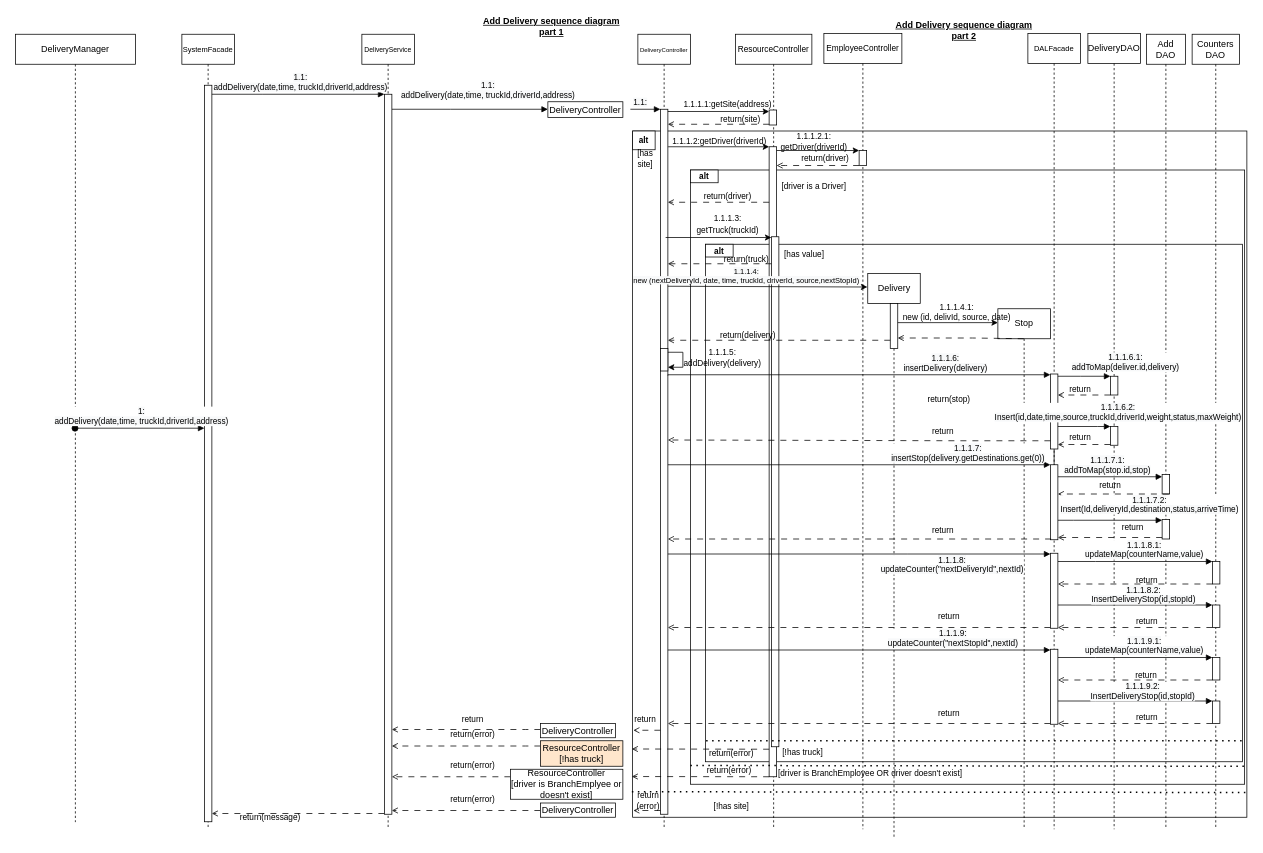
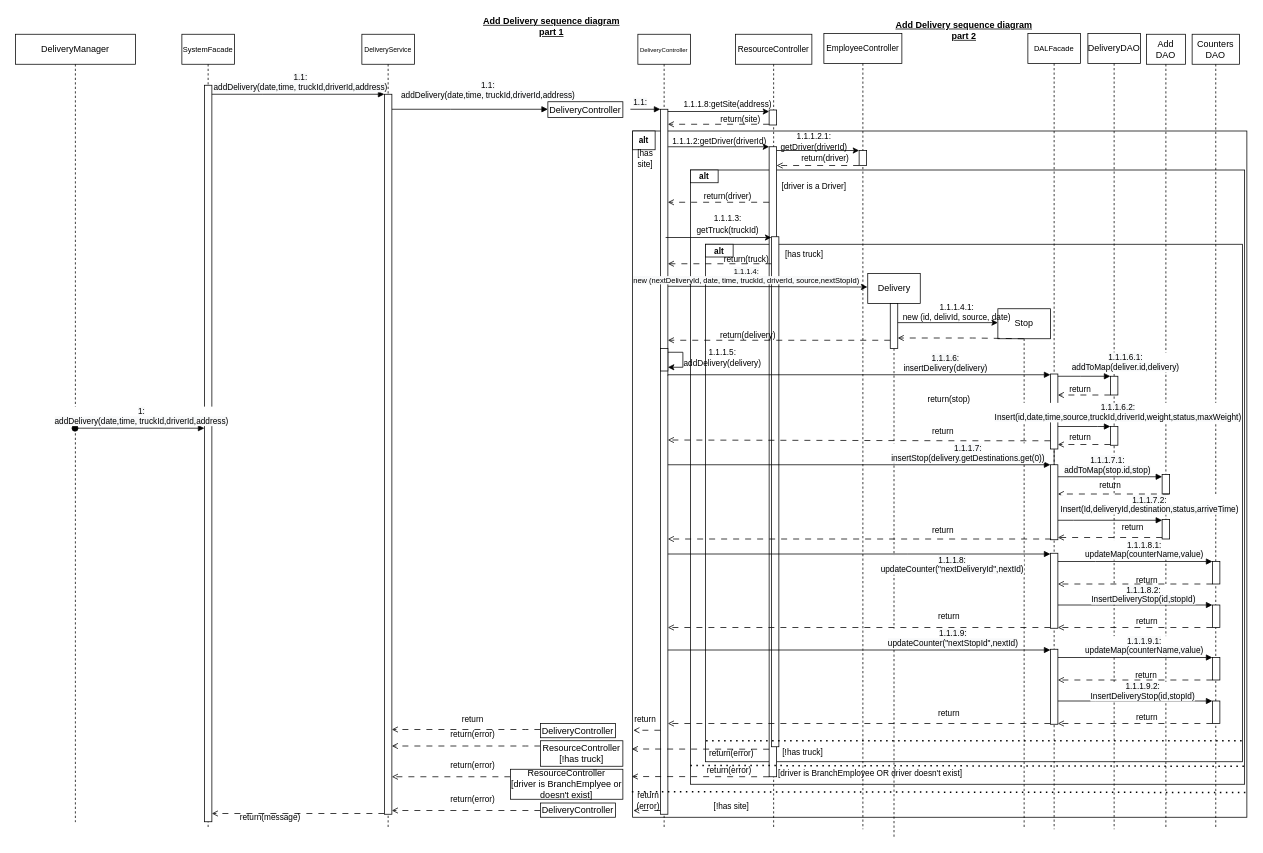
node "1.1.1.1:getSite(address)": label "1.1.1.1:getSite(address)" -> "1.1.1.8:getSite(address)"
node "[has value]": label "[has value]" -> "[has truck]"
node "ResourceController[!has truck]": fillcolor #ffe6cc -> #ffffff
